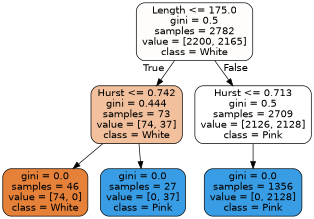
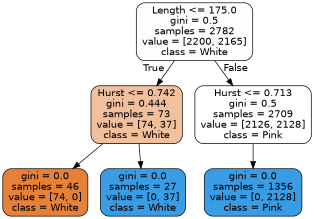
node "gini = 0.0 samples = 27 value = [0, 37] class = Pink": label "gini = 0.0 samples = 27 value = [0, 37] class = Pink" -> "gini = 0.0 samples = 27 value = [0, 37] class = White"
